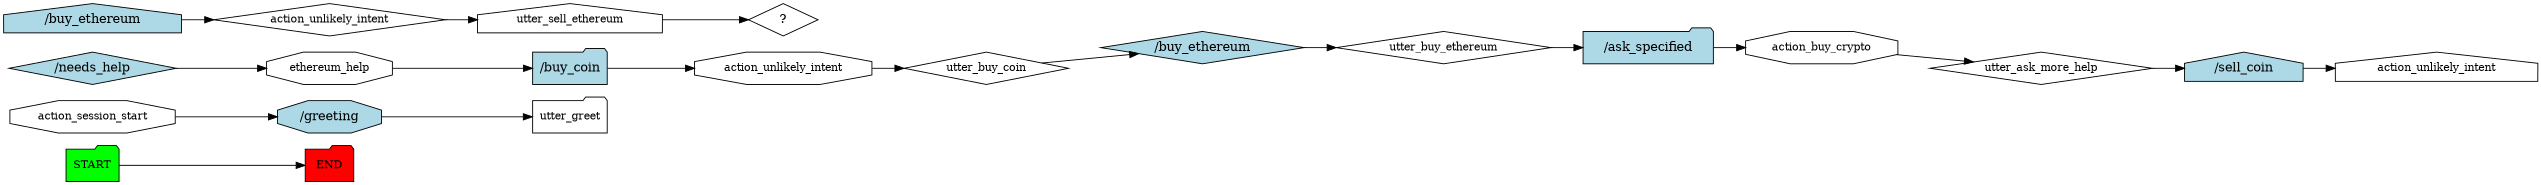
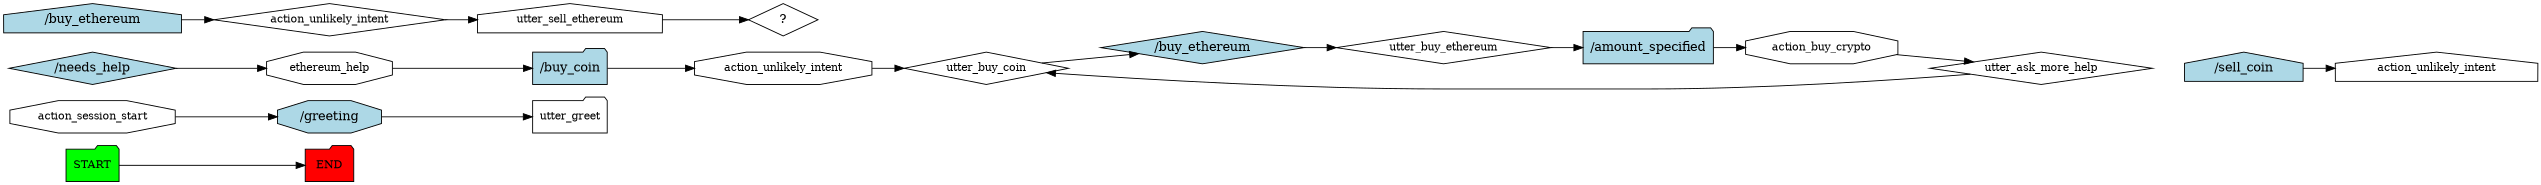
node "/ask_specified": label "/ask_specified" -> "/amount_specified"
edge "utter_ask_more_help" -> "/sell_coin": now "utter_ask_more_help" -> "utter_buy_coin"
